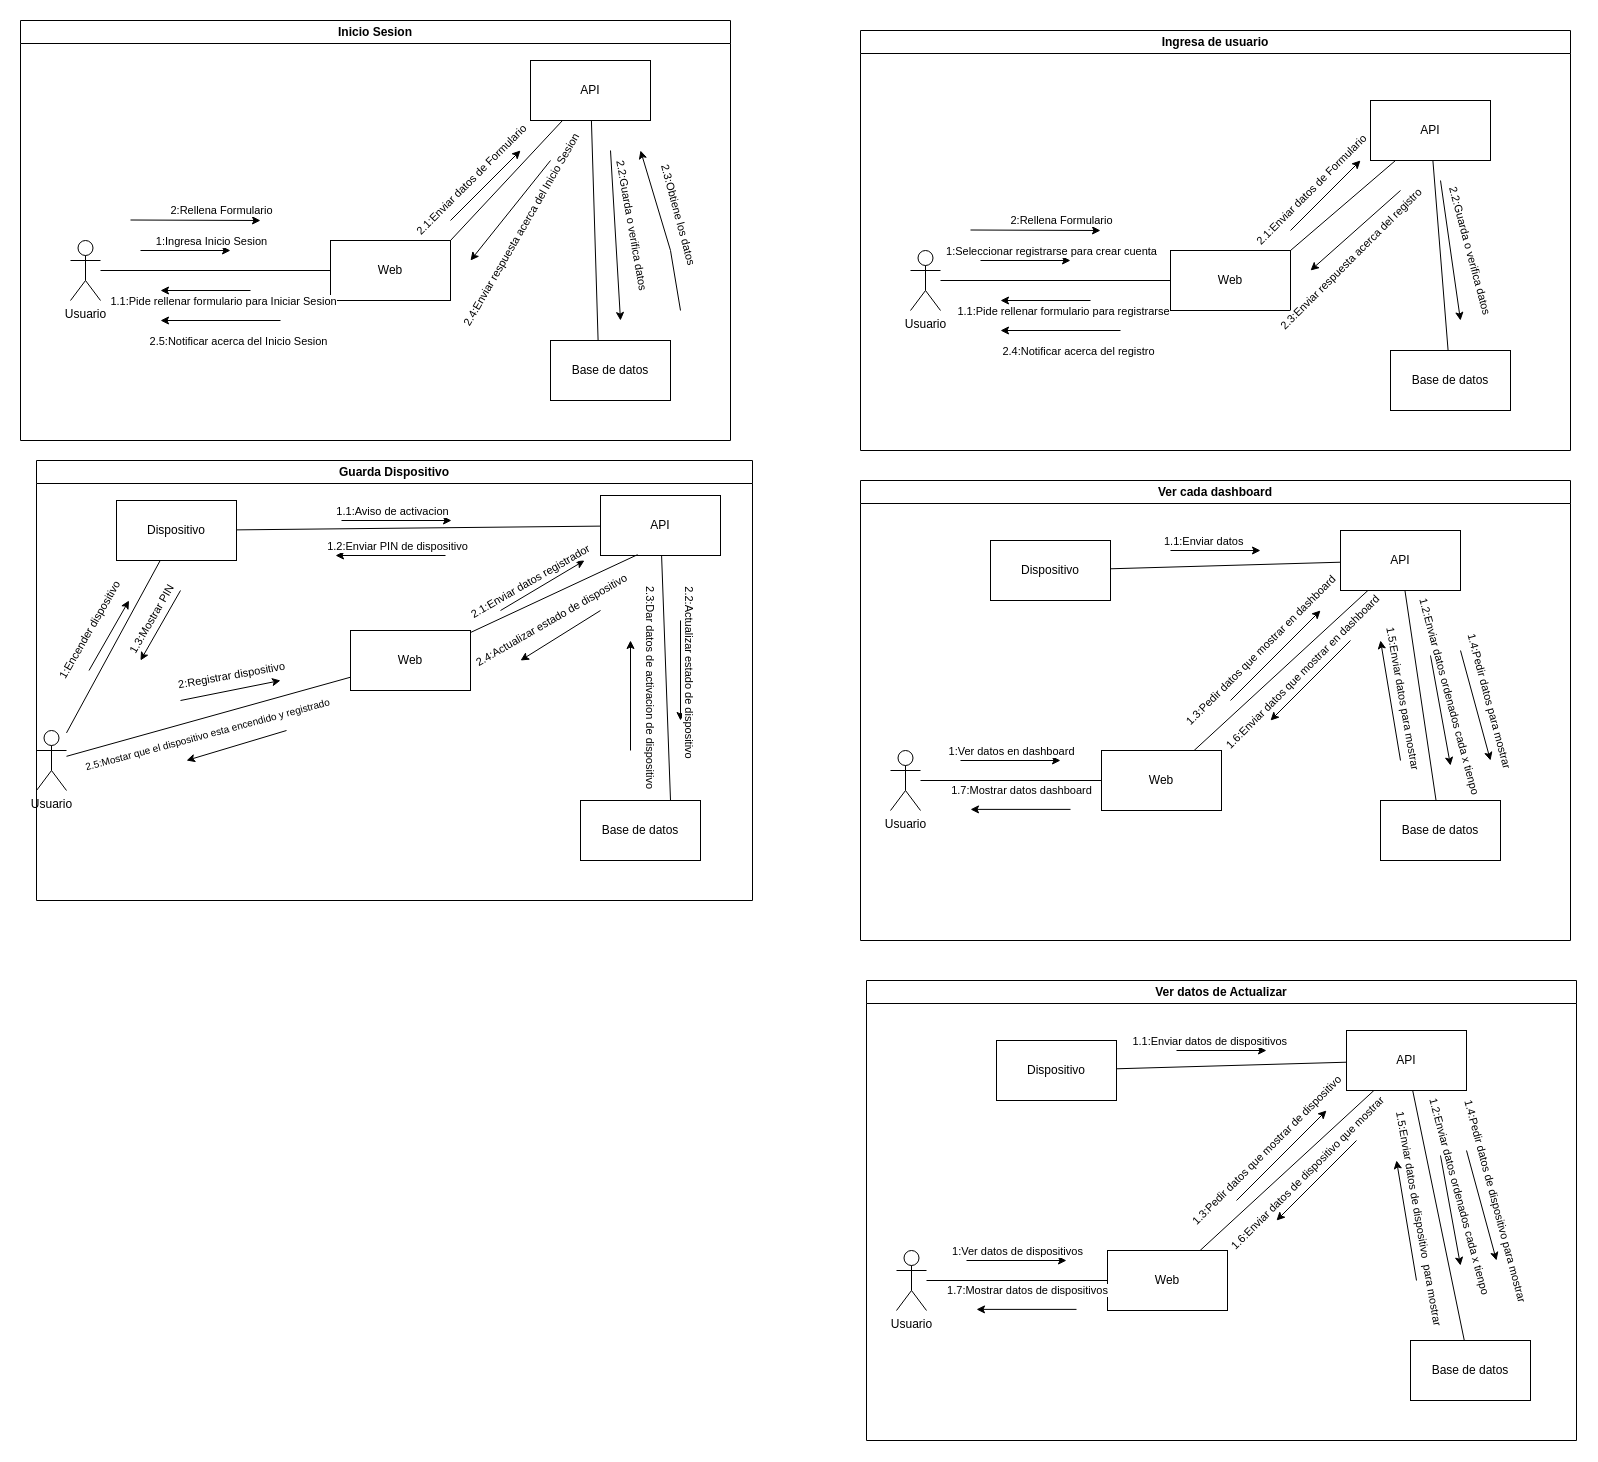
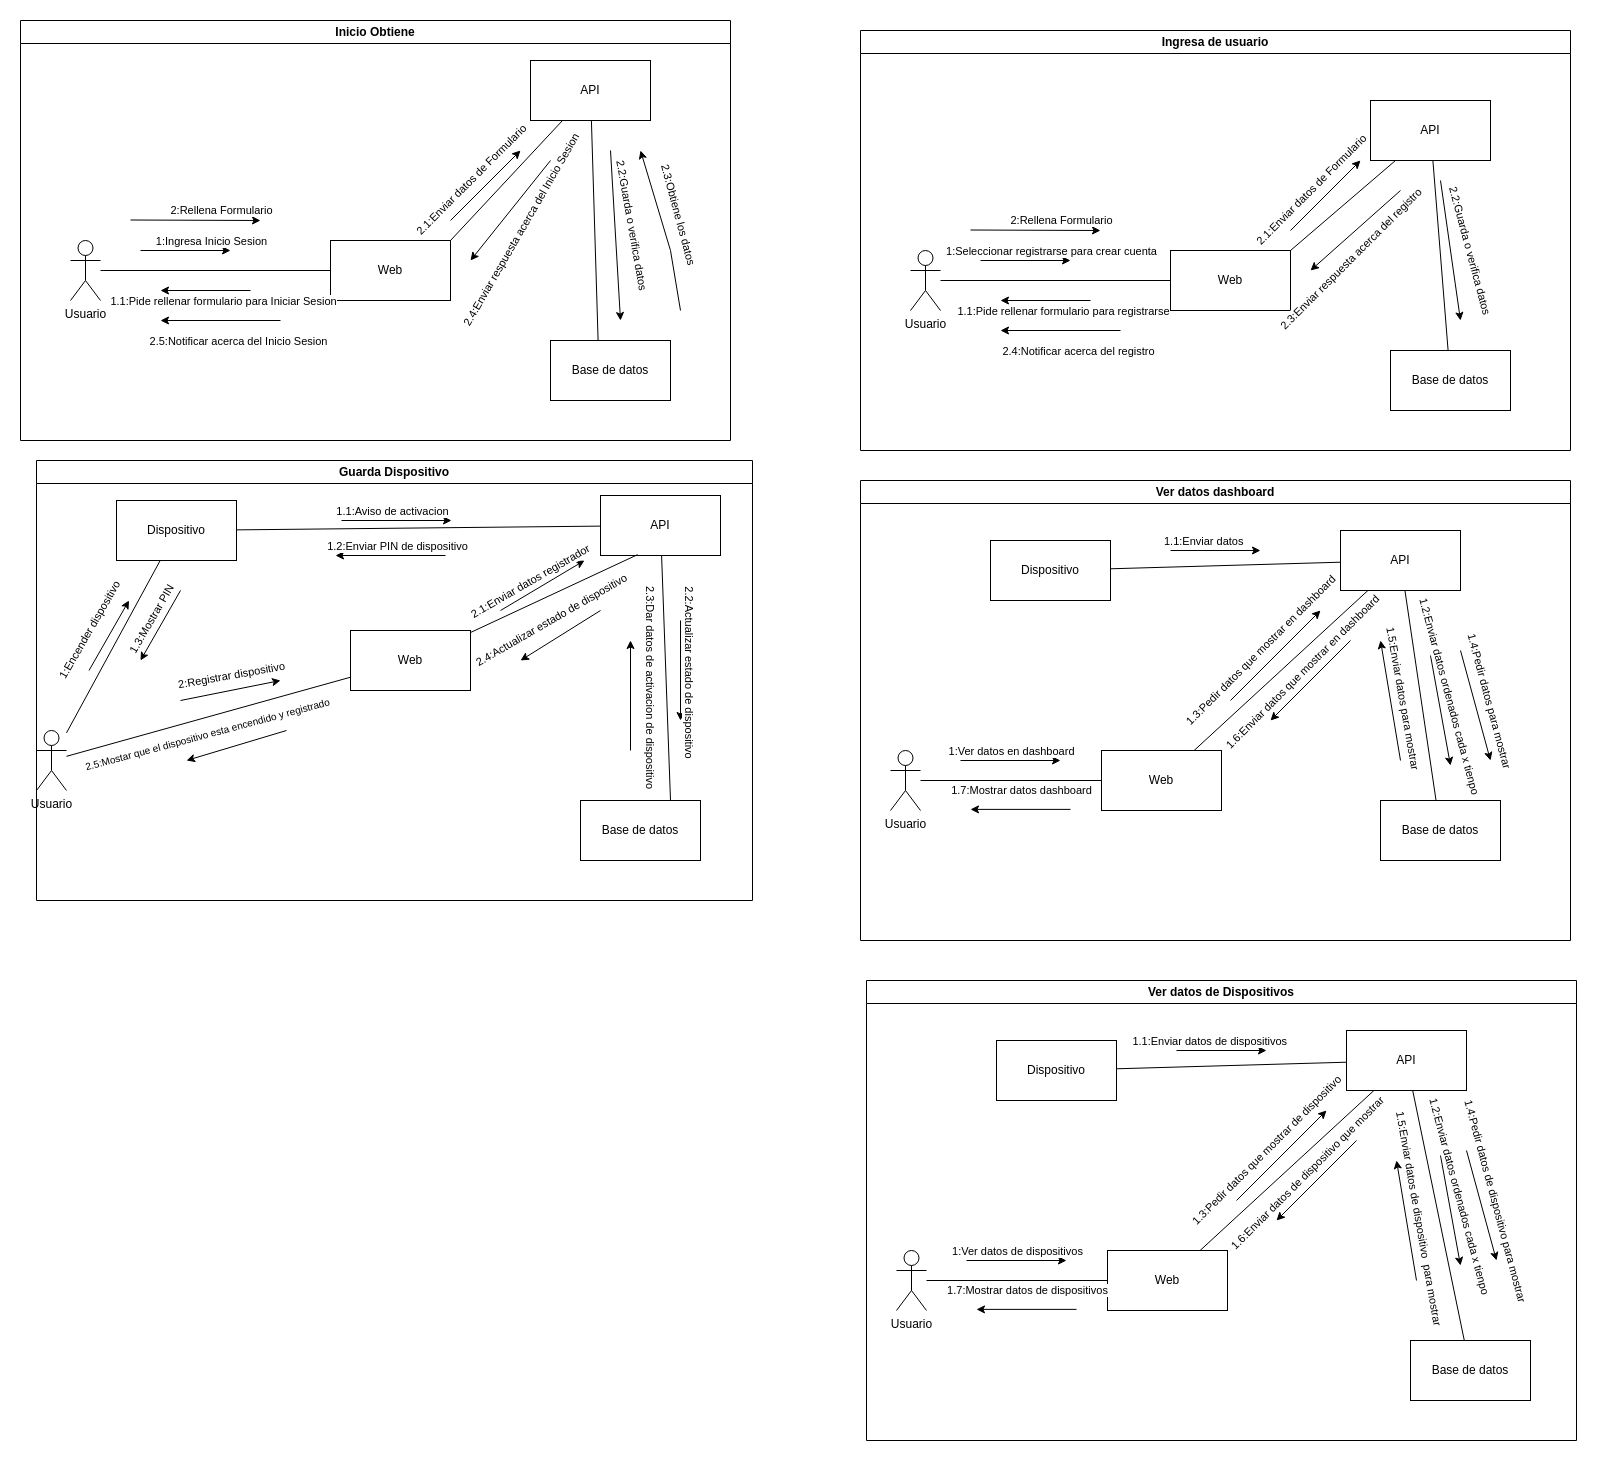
node "Inicio Sesion": label "Inicio Sesion" -> "Inicio Obtiene"
node "Ver cada dashboard": label "Ver cada dashboard" -> "Ver datos dashboard"
node "Ver datos de Actualizar": label "Ver datos de Actualizar" -> "Ver datos de Dispositivos"
